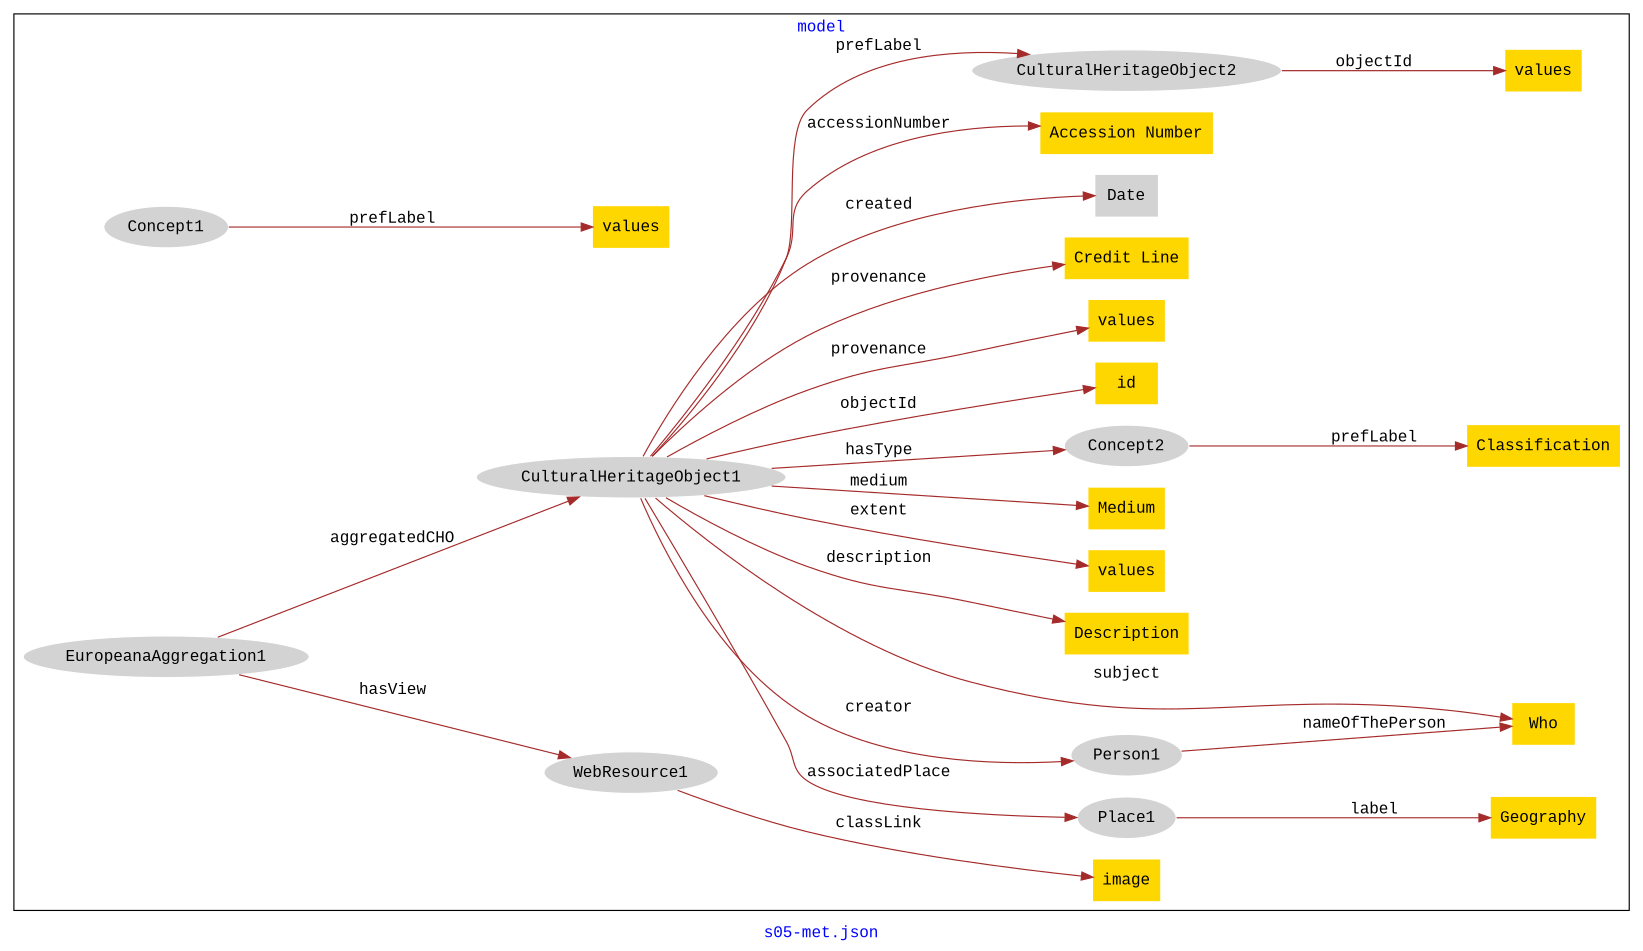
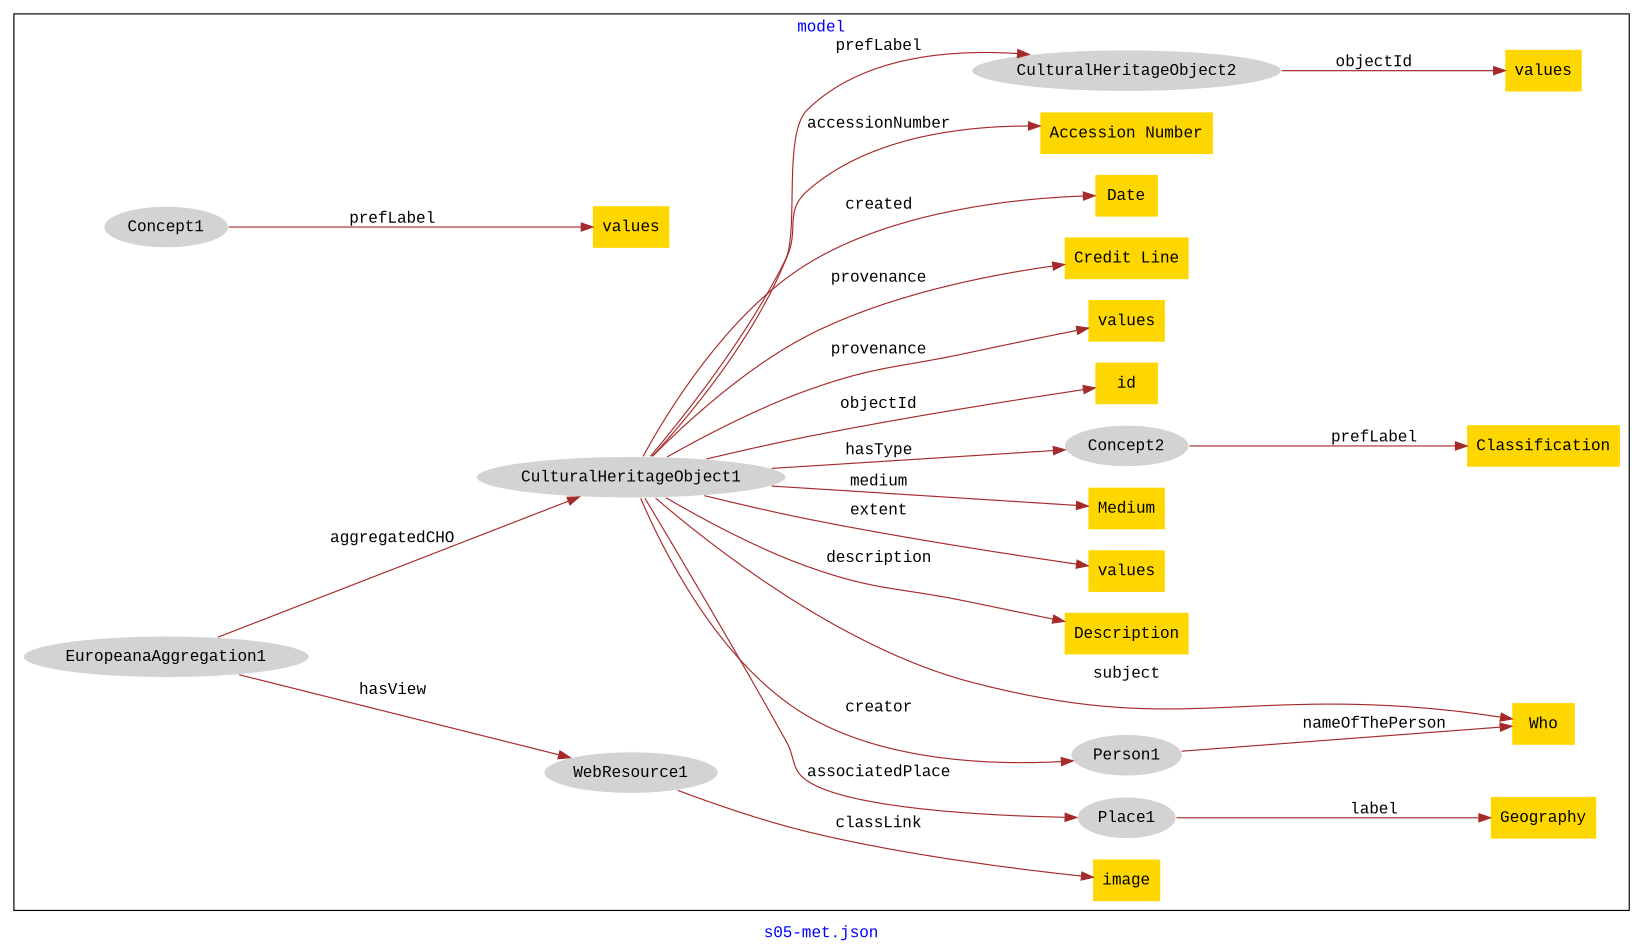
node "Date": fillcolor lightgray -> gold
